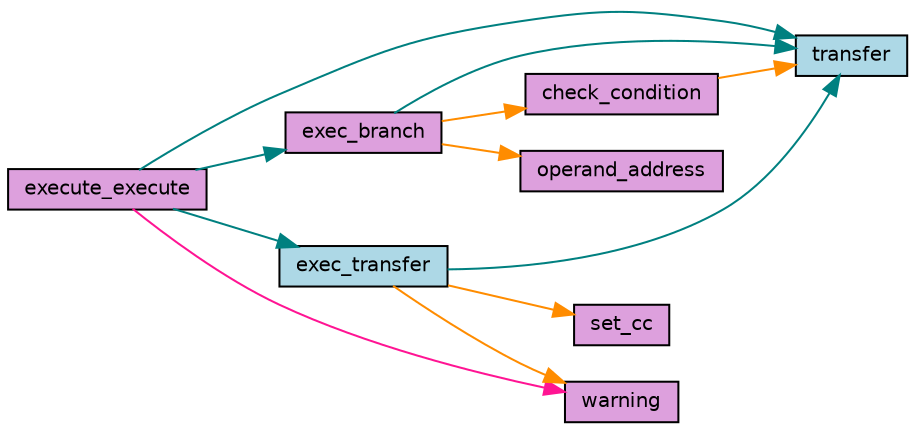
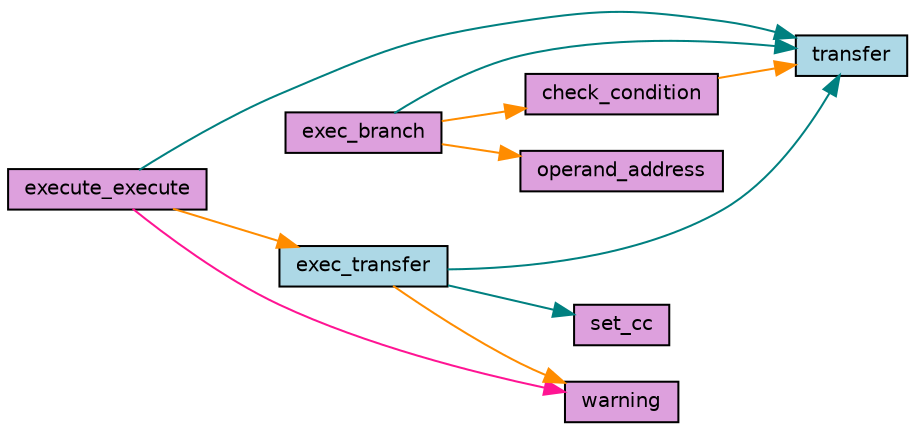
edge "execute_execute" -> "exec_branch": removed
edge "execute_execute" -> "exec_transfer": color teal -> darkorange
edge "exec_transfer" -> "set_cc": color darkorange -> teal
